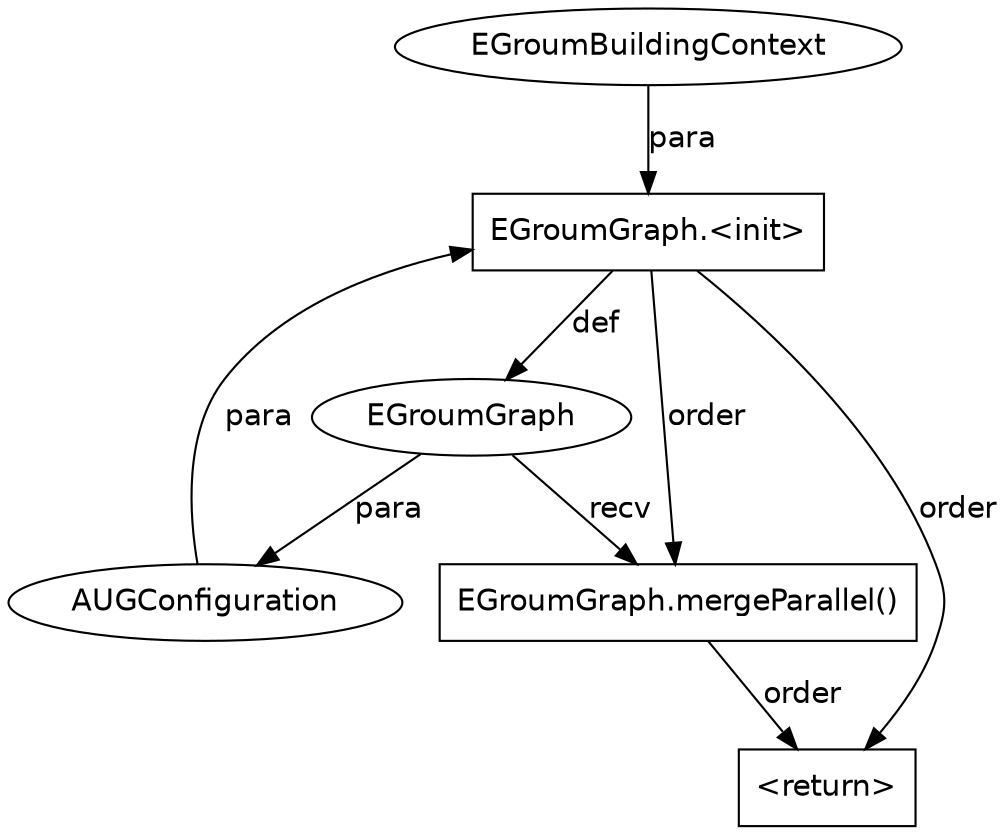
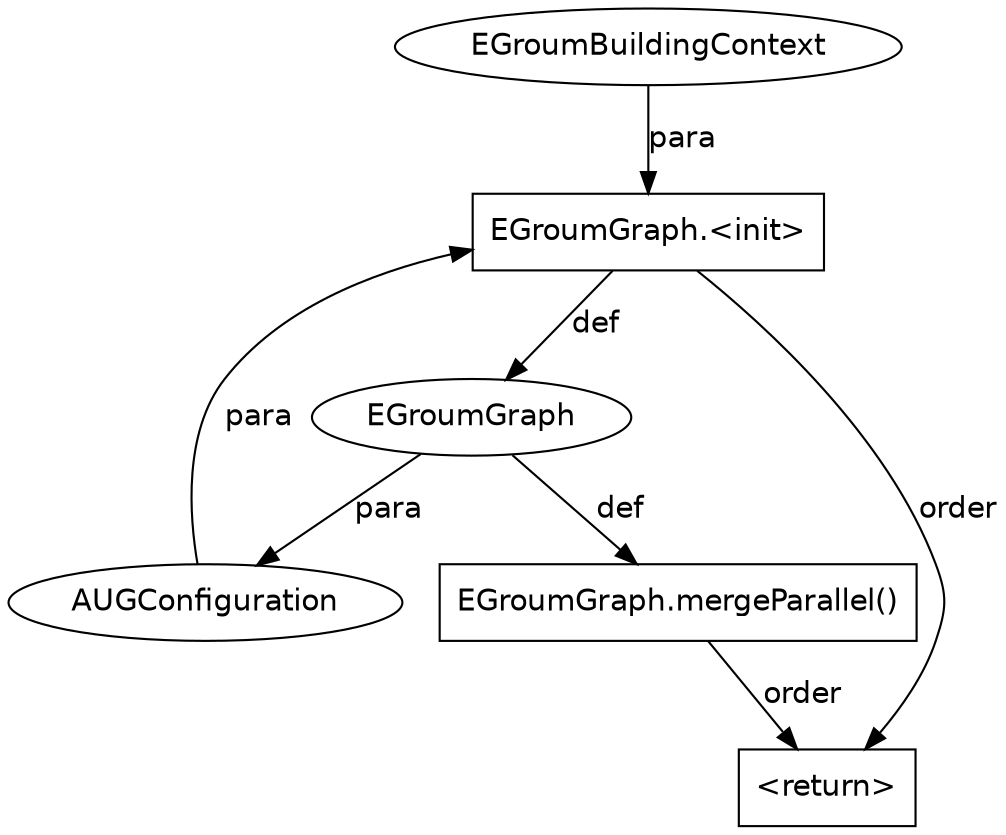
edge "EGroumGraph.<init>" -> "EGroumGraph.mergeParallel()": removed, label "order"
edge "EGroumGraph" -> "EGroumGraph.mergeParallel()": label "recv" -> "def"
